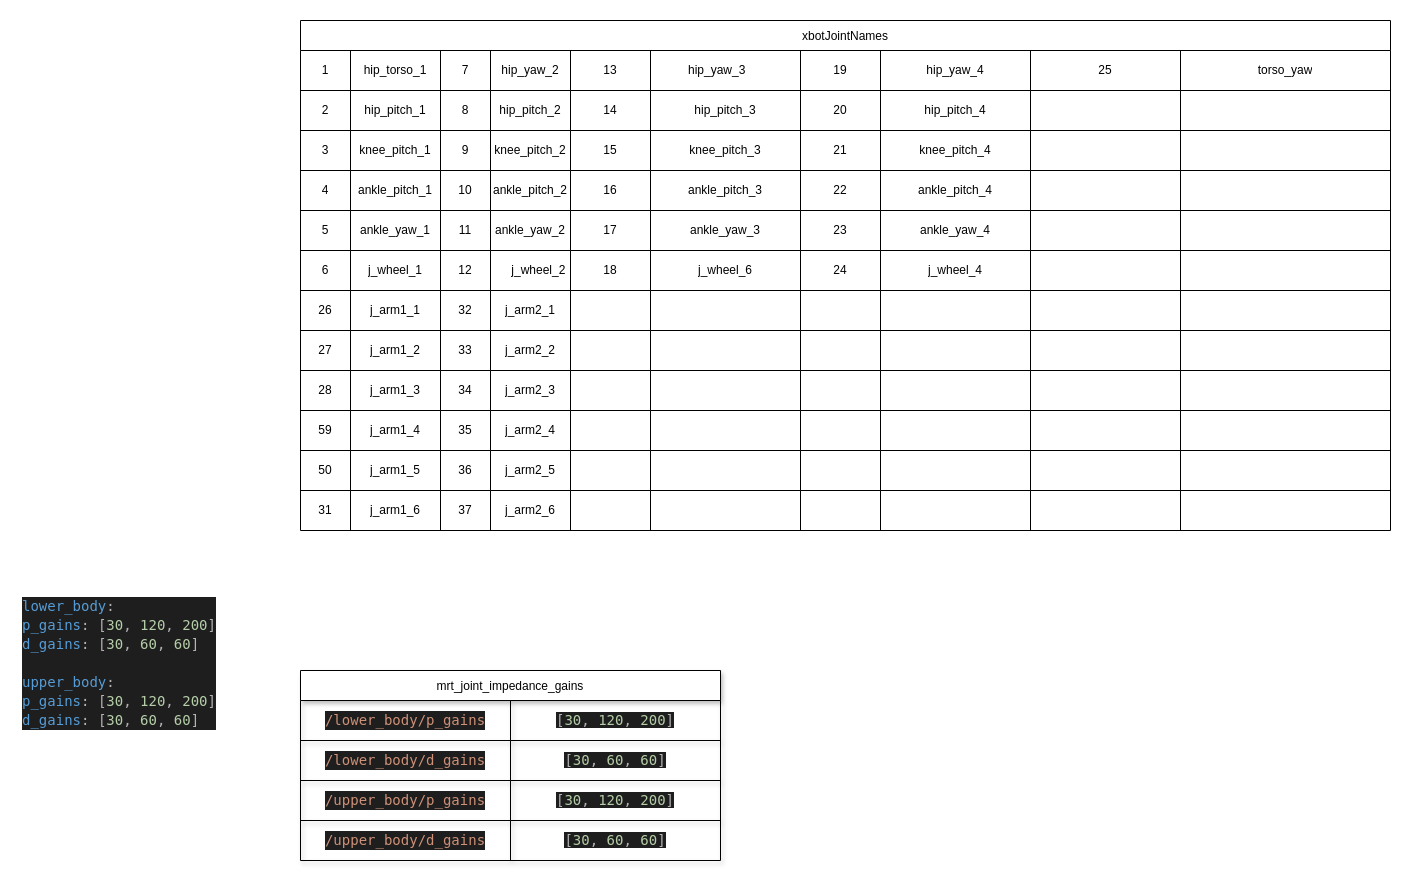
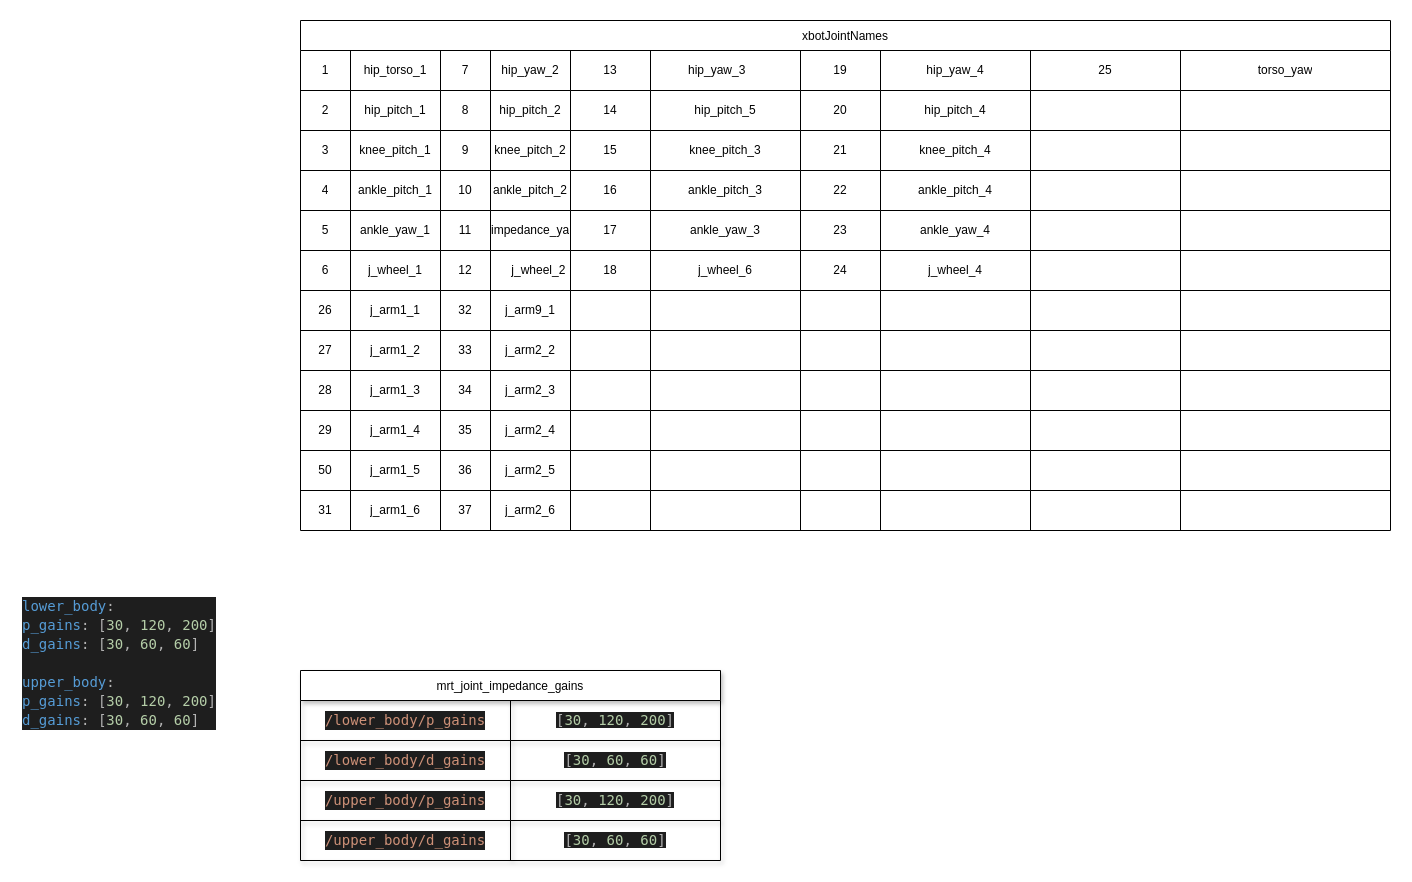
node "hip_pitch_3": label "hip_pitch_3" -> "hip_pitch_5"
node "ankle_yaw_2": label "ankle_yaw_2" -> "impedance_yaw_2"
node "j_arm2_1": label "j_arm2_1" -> "j_arm9_1"
node "59": label "59" -> "29"
